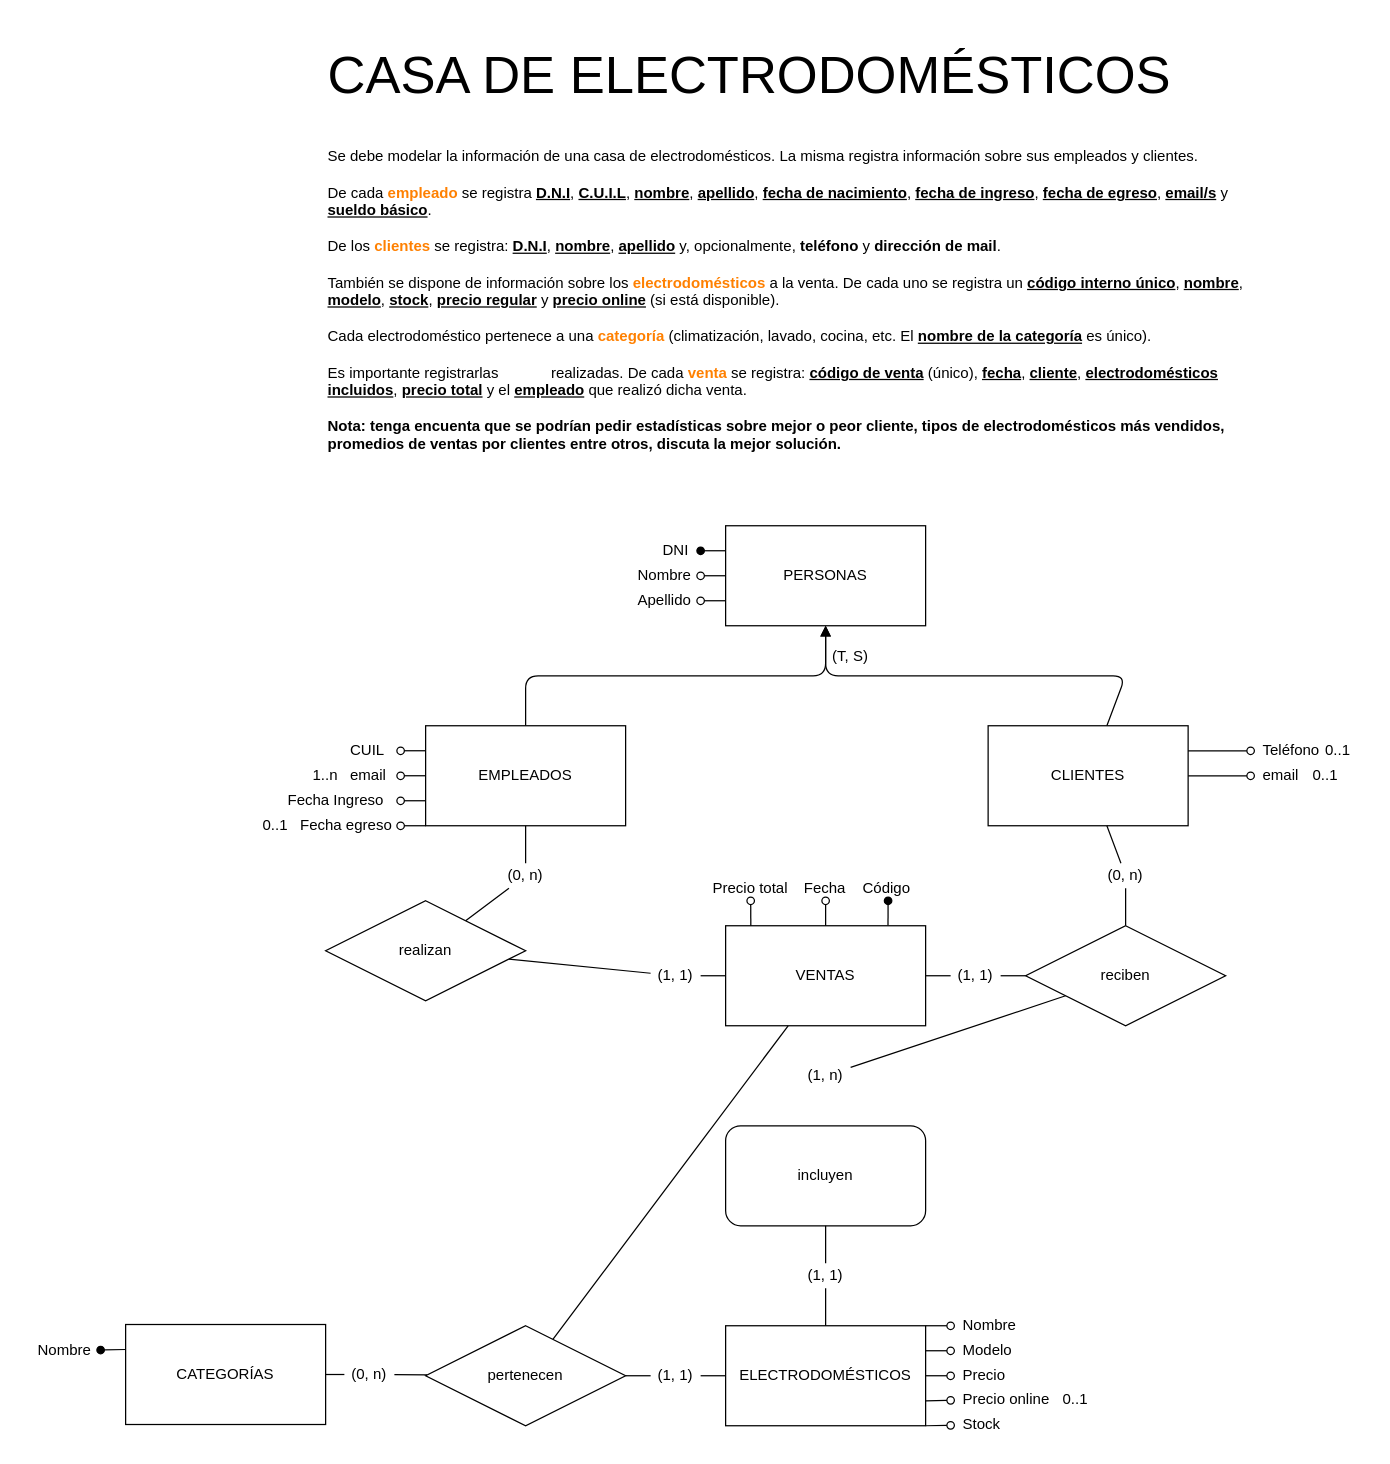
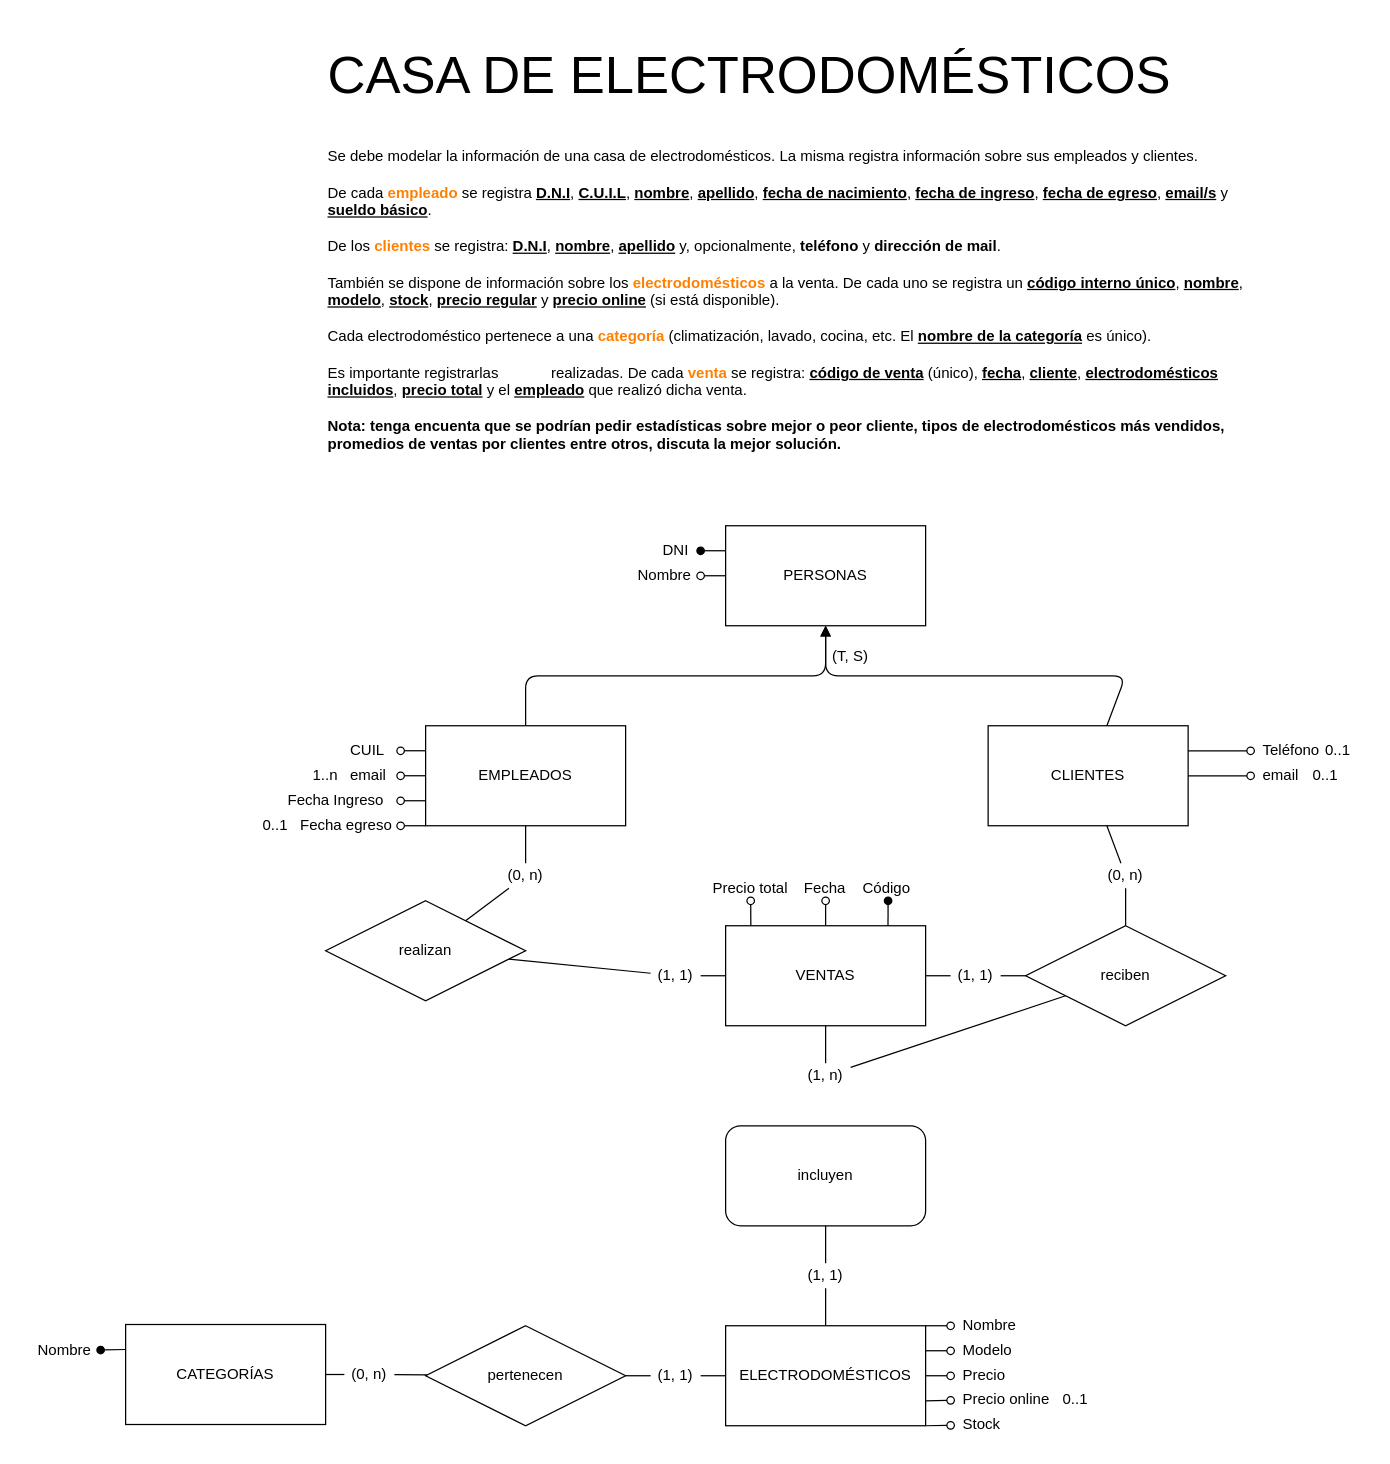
node "Apellido": removed
edge "PERSONAS" -> "Apellido": removed
edge "VENTAS" -- "pertenecen": now "VENTAS" -- "(1, n)"
